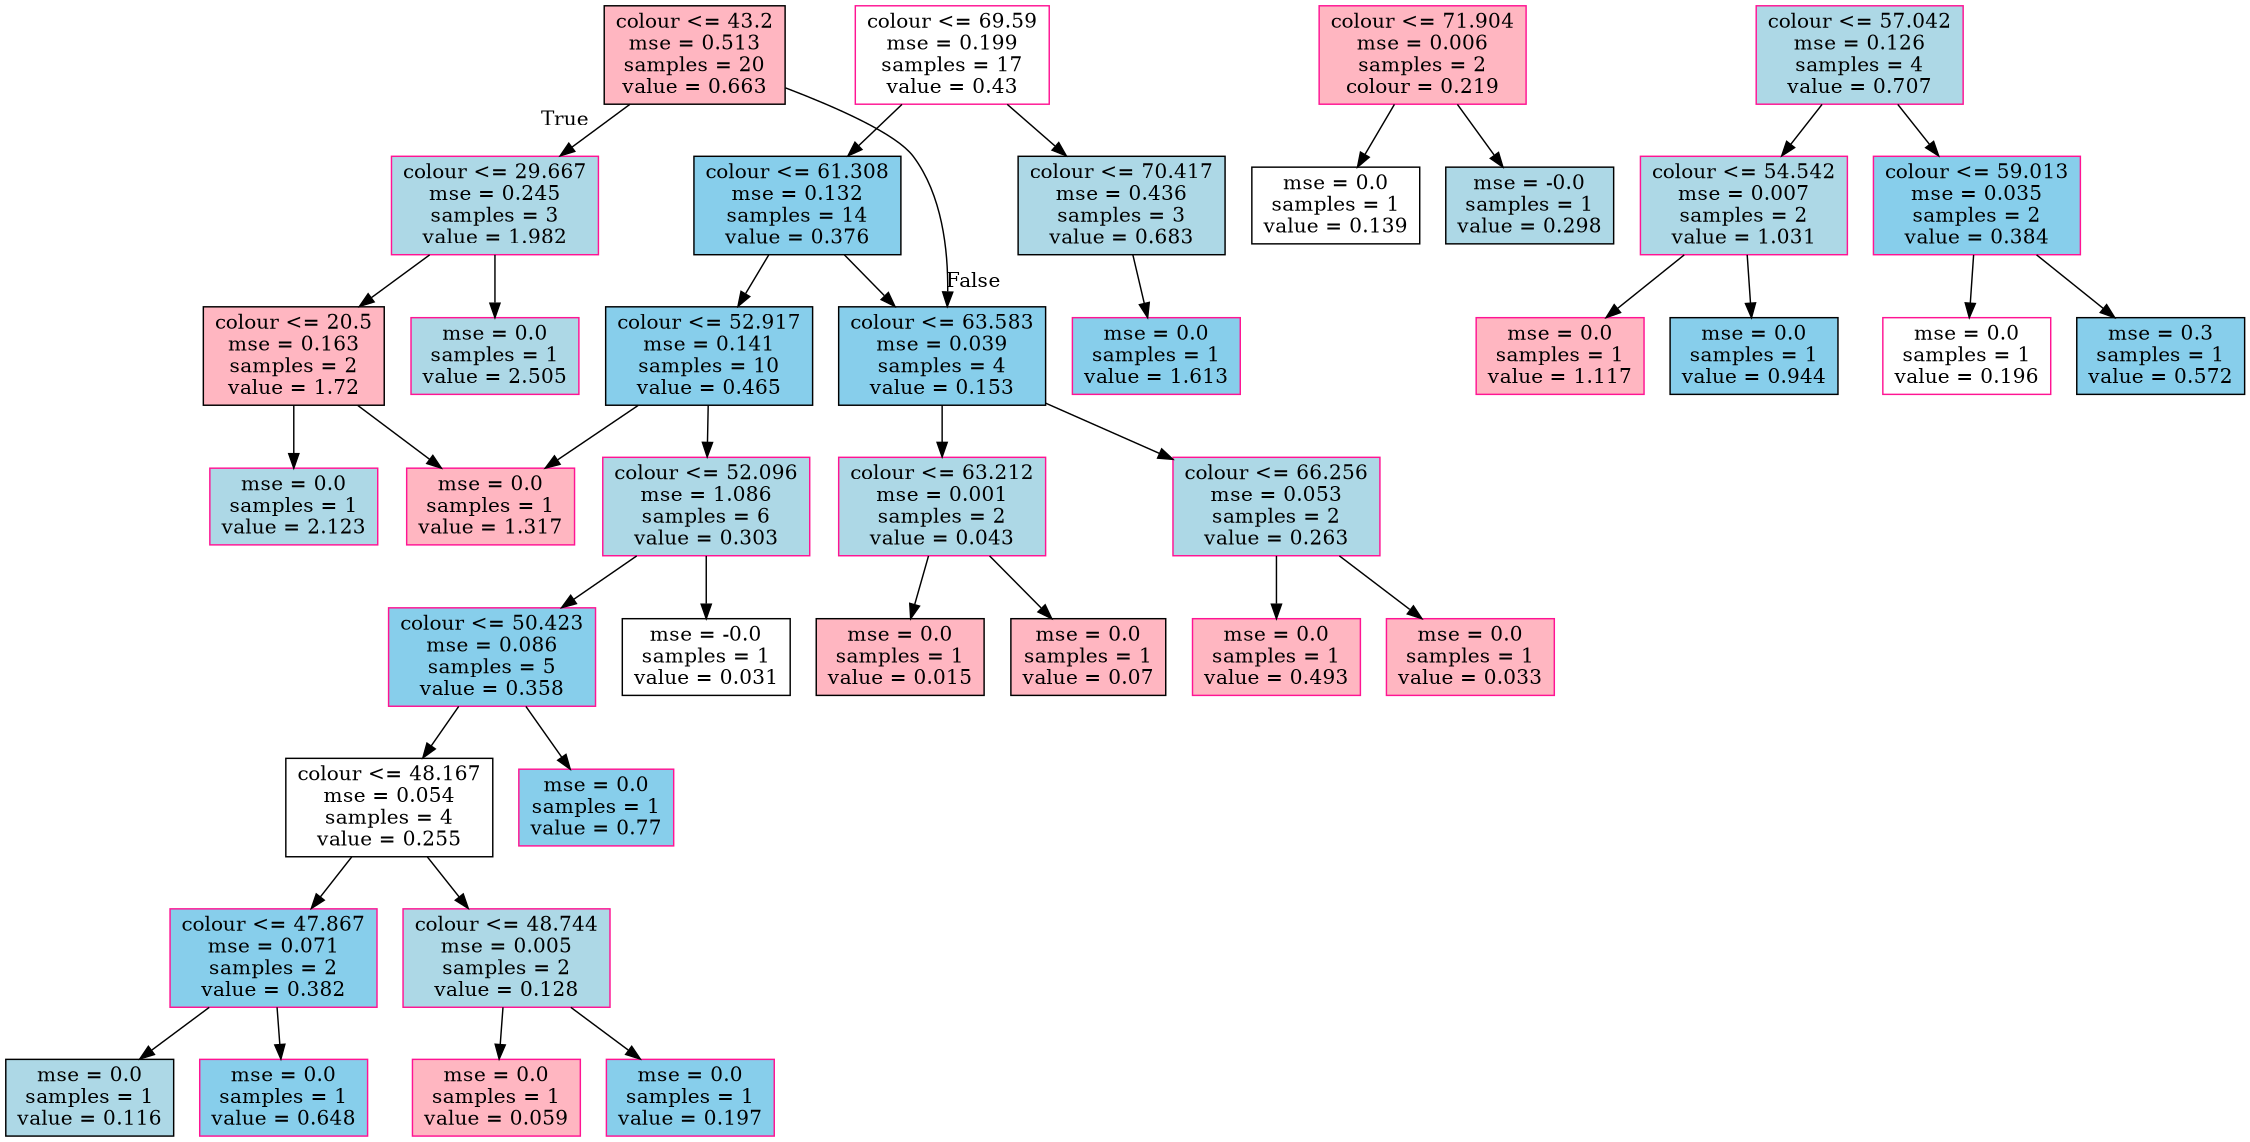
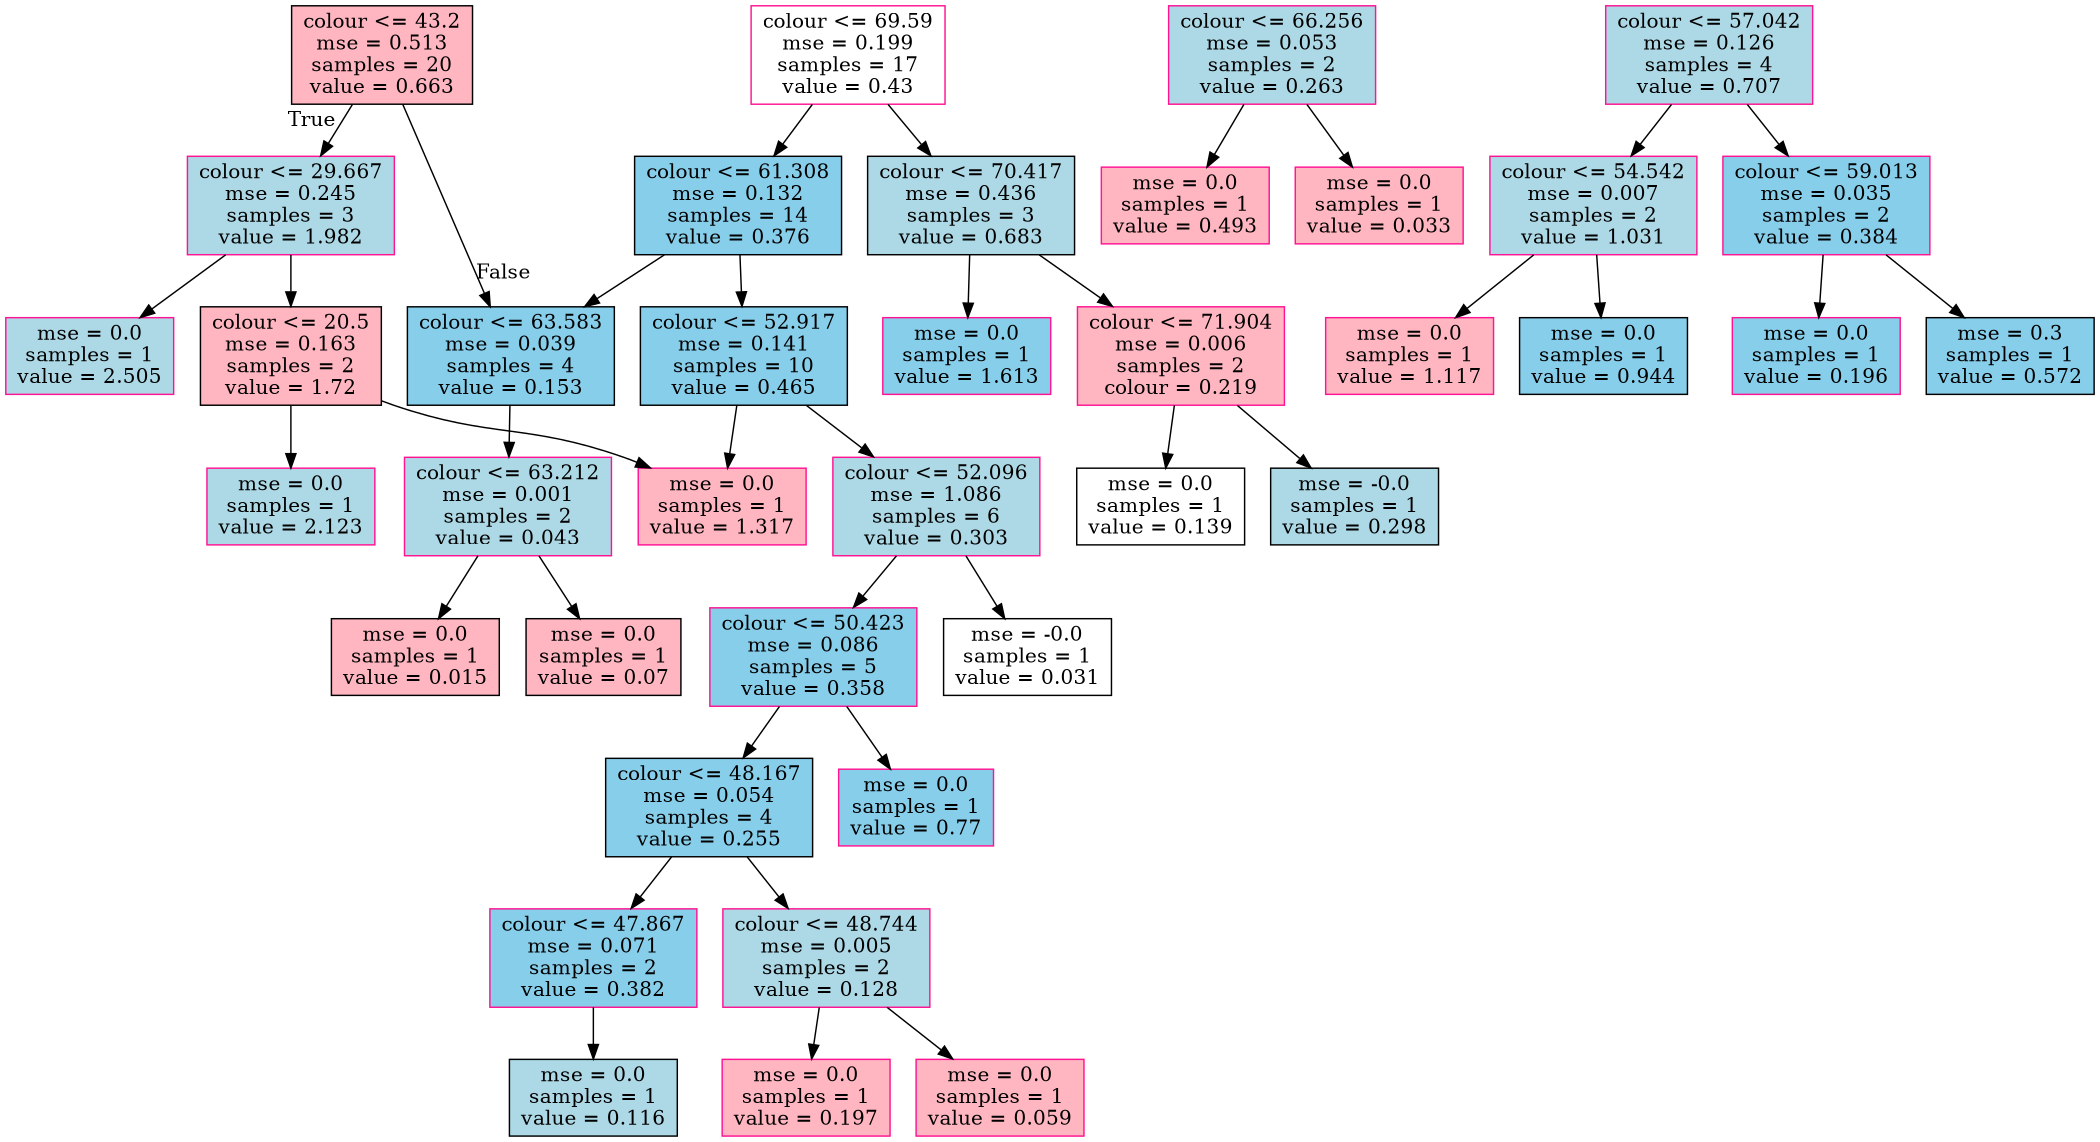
edge "colour <= 70.417 mse = 0.436 samples = 3 value = 0.683" -> "colour <= 71.904 mse = 0.006 samples = 2 colour = 0.219": added
node "mse = 0.0 samples = 1 value = 0.196": fillcolor white -> skyblue
edge "colour <= 63.583 mse = 0.039 samples = 4 value = 0.153" -> "colour <= 66.256 mse = 0.053 samples = 2 value = 0.263": removed
node "colour <= 48.167 mse = 0.054 samples = 4 value = 0.255": fillcolor white -> skyblue
node "mse = 0.0 samples = 1 value = 0.648": removed
node "mse = 0.0 samples = 1 value = 0.197": fillcolor skyblue -> lightpink
